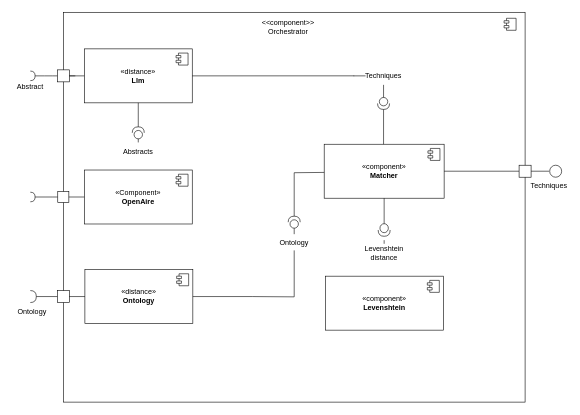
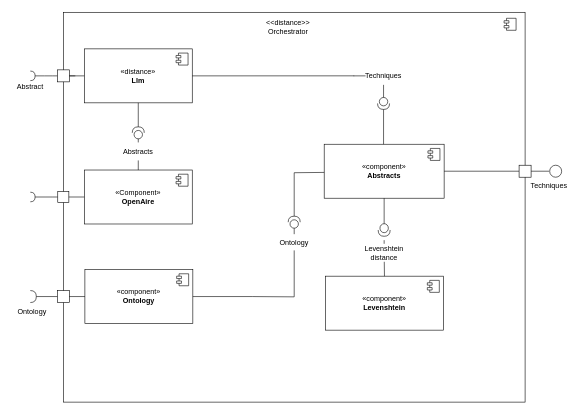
node "<<component>> Orchestrator": label "<<component>> Orchestrator" -> "<<distance>> Orchestrator"
edge "Abstracts" -- "«Component» OpenAire": added
node "«component» Matcher": label "«component» Matcher" -> "«component» Abstracts"
edge "Levenshtein distance" -- "«component» Levenshtein": added
node "«distance» Ontology": label "«distance» Ontology" -> "«component» Ontology"
